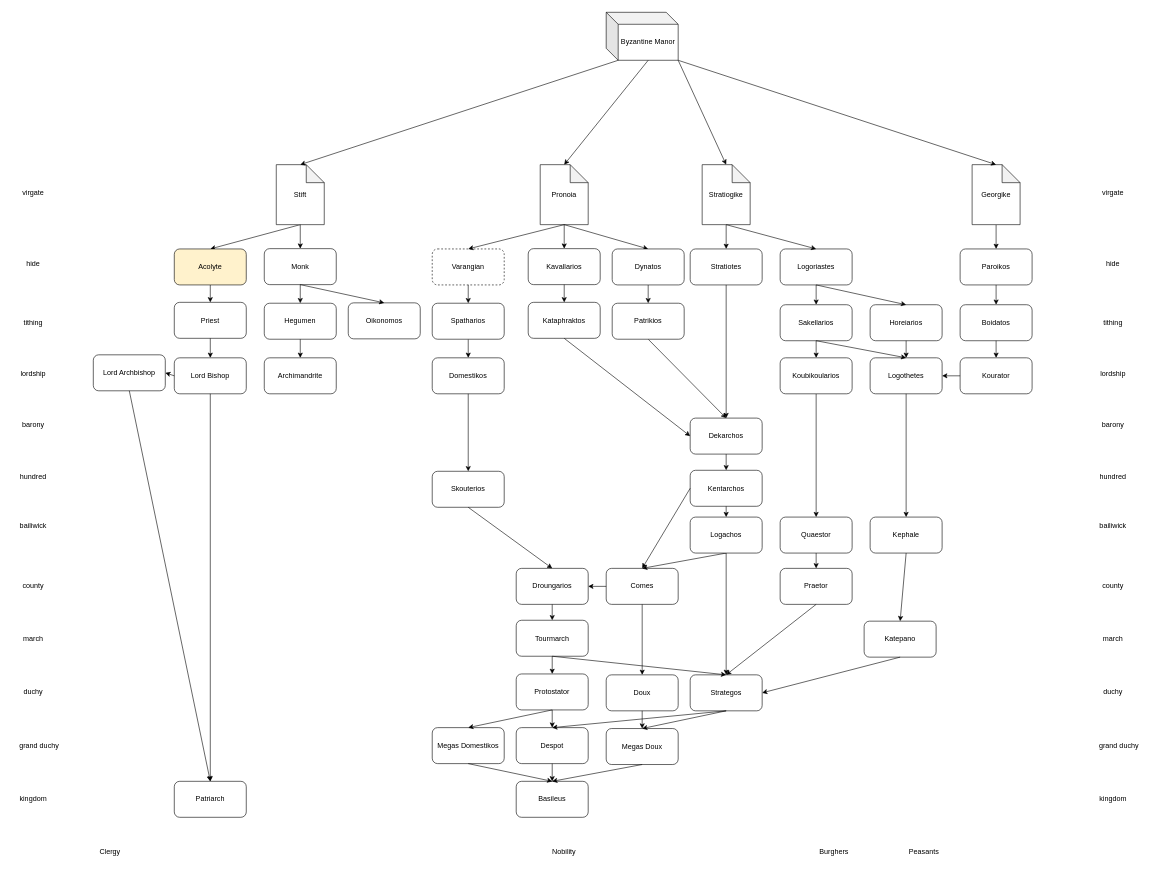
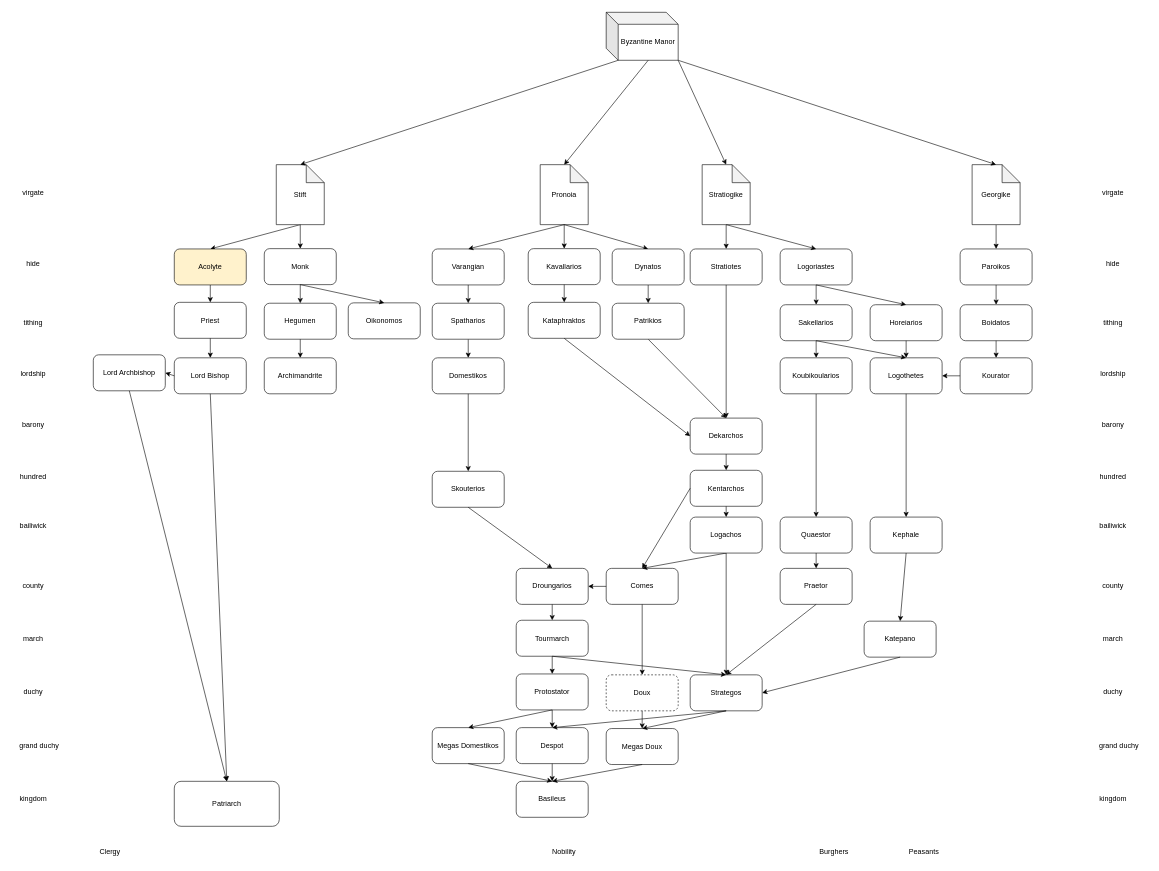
node "Varangian": style dashed -> solid
node "Doux": style solid -> dashed
node "Patriarch": size 72x36 -> 105x45
